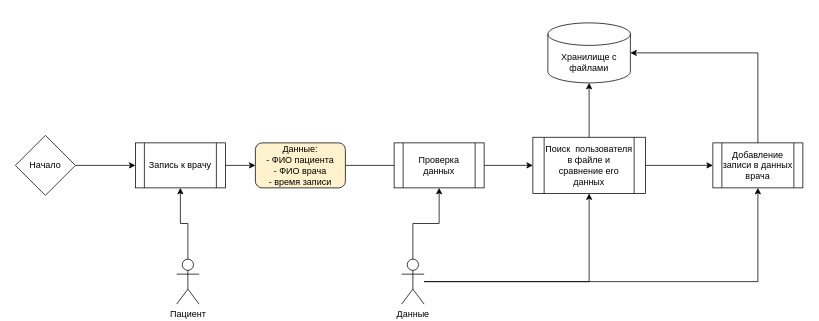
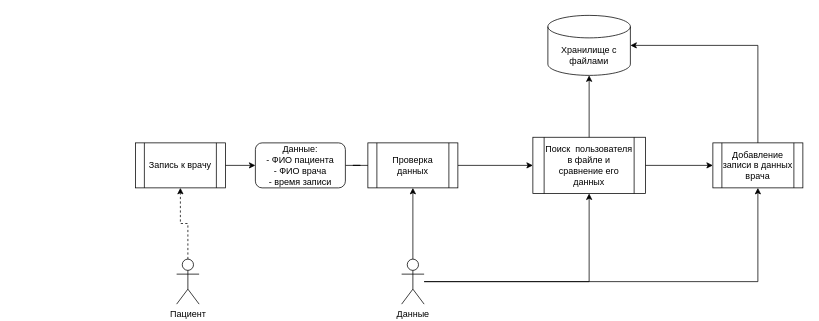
node "Хранилище с файлами": moved (589, 53) -> (589, 45)
node "Начало": removed
edge "Начало" -> "Запись к врачу": removed
node "Данные: - ФИО пациента - ФИО врача - время записи": fillcolor #fff2cc -> #ffffff
node "Проверка данных": moved (439, 165) -> (413, 165)
edge "Пациент" -> "Запись к врачу": style solid -> dashed
